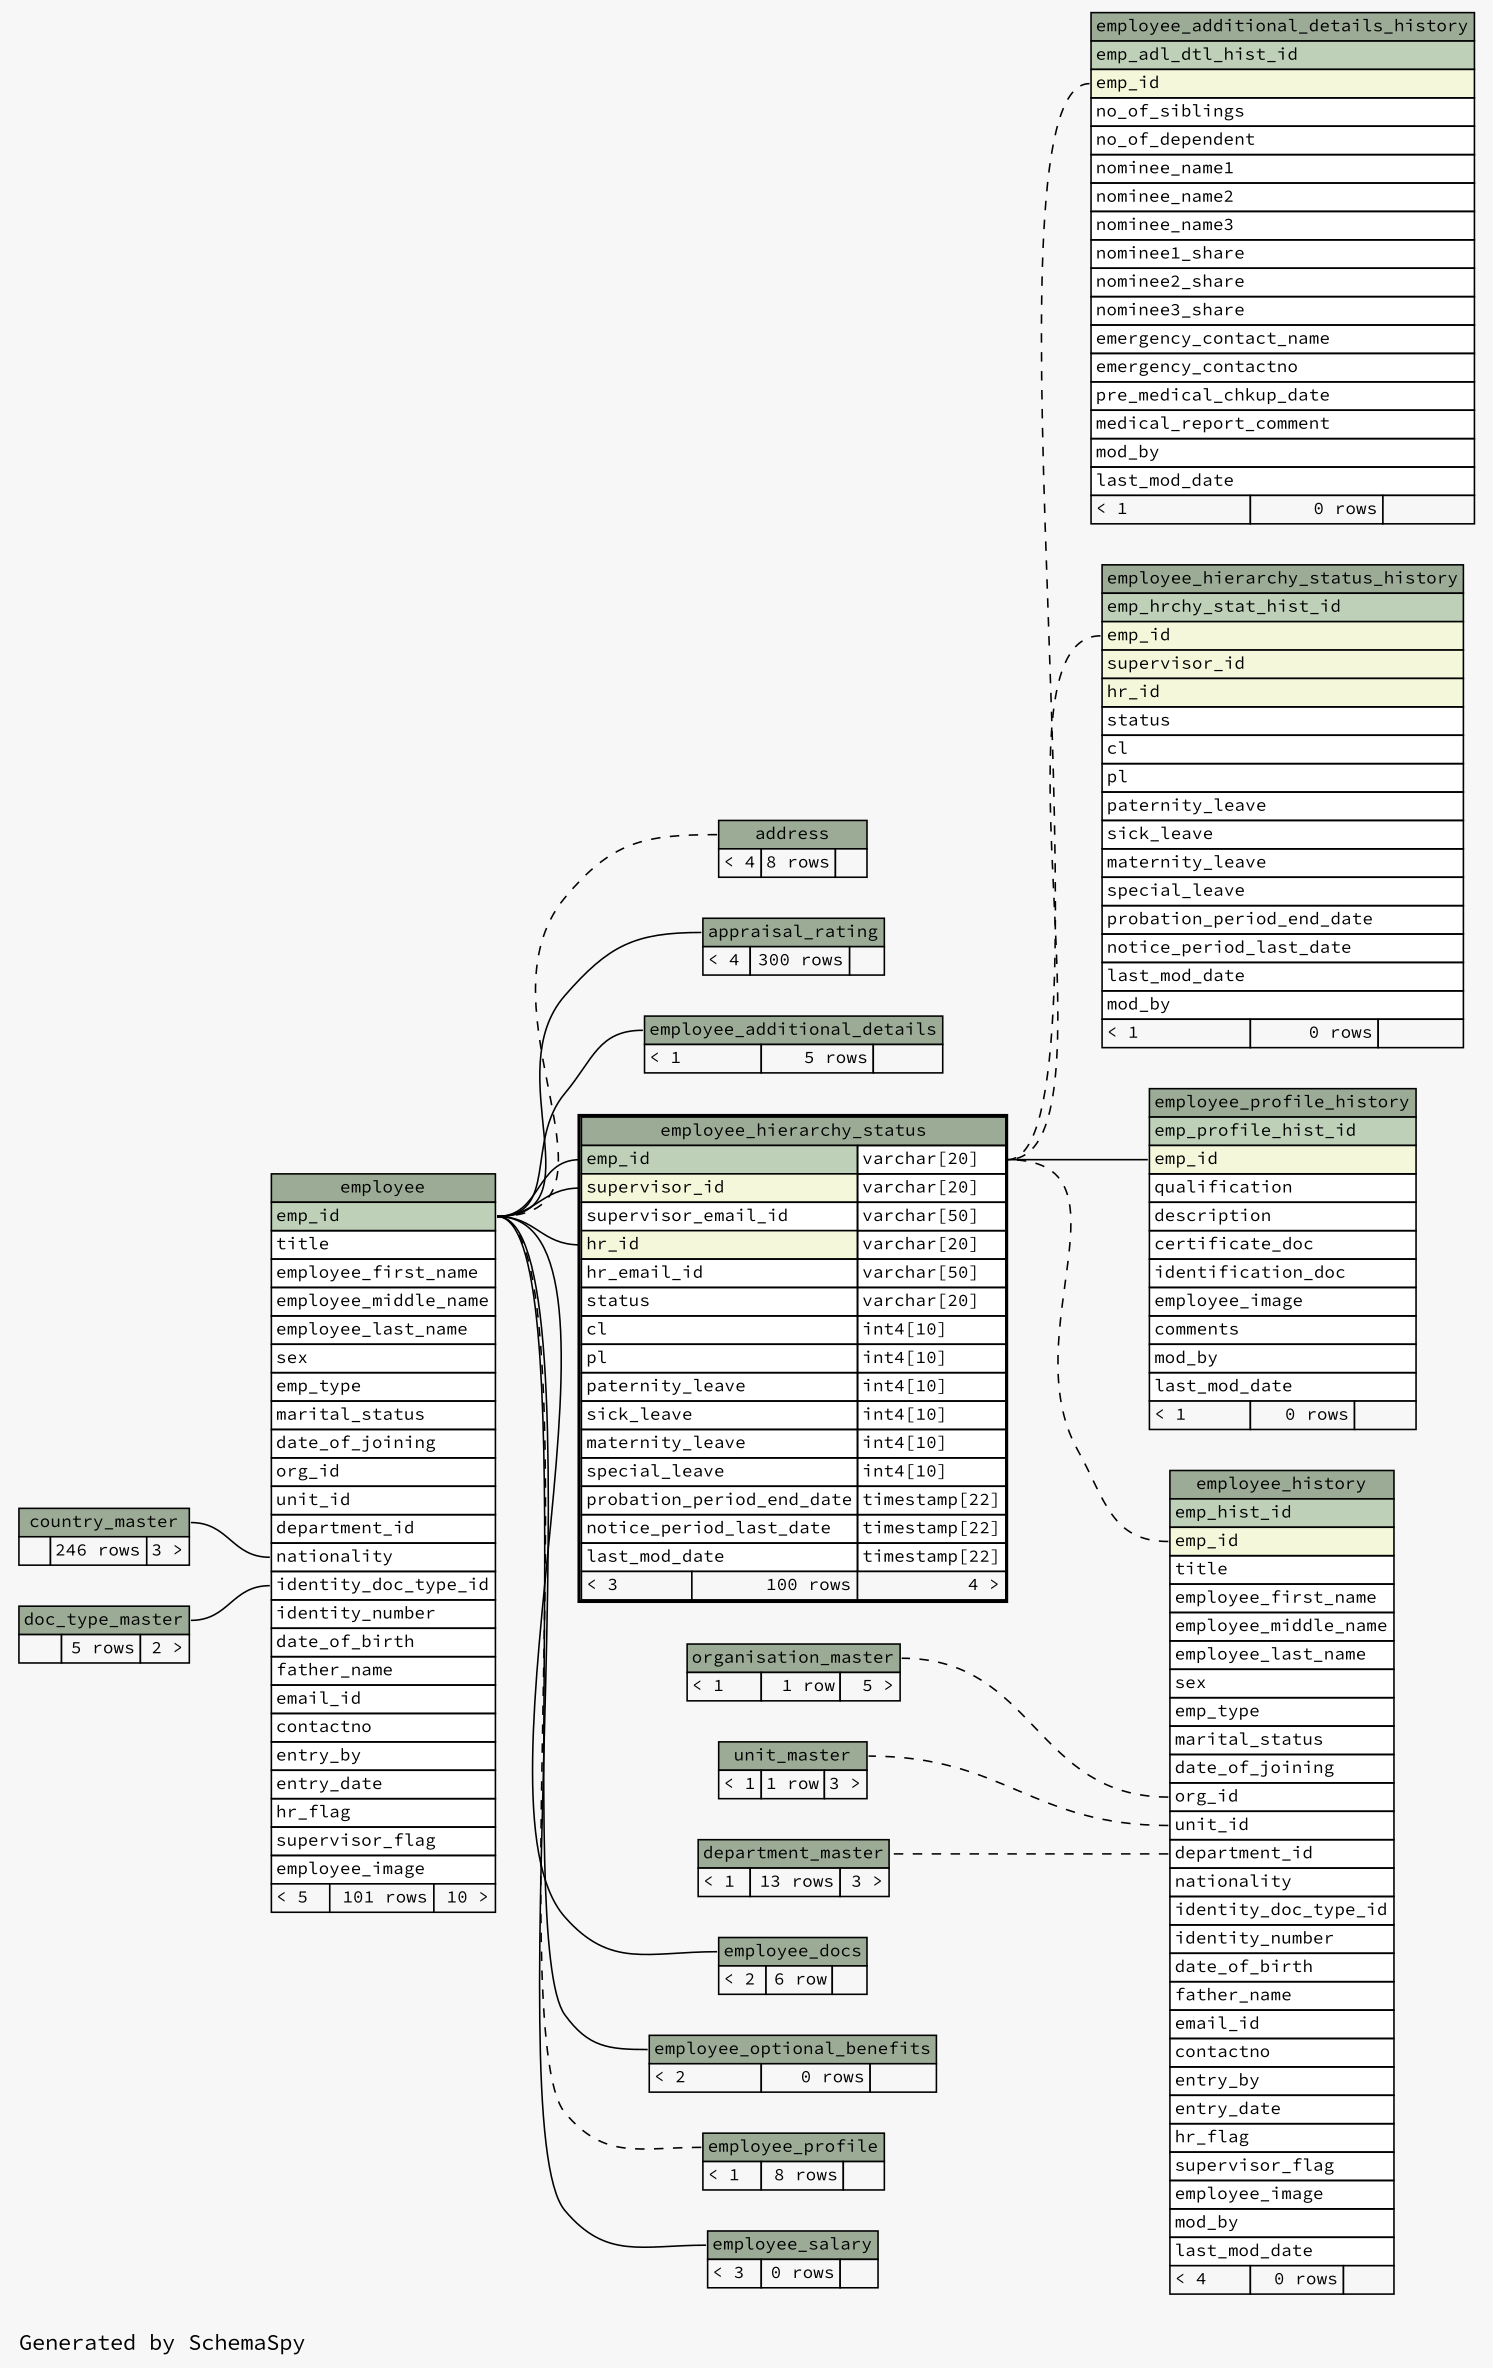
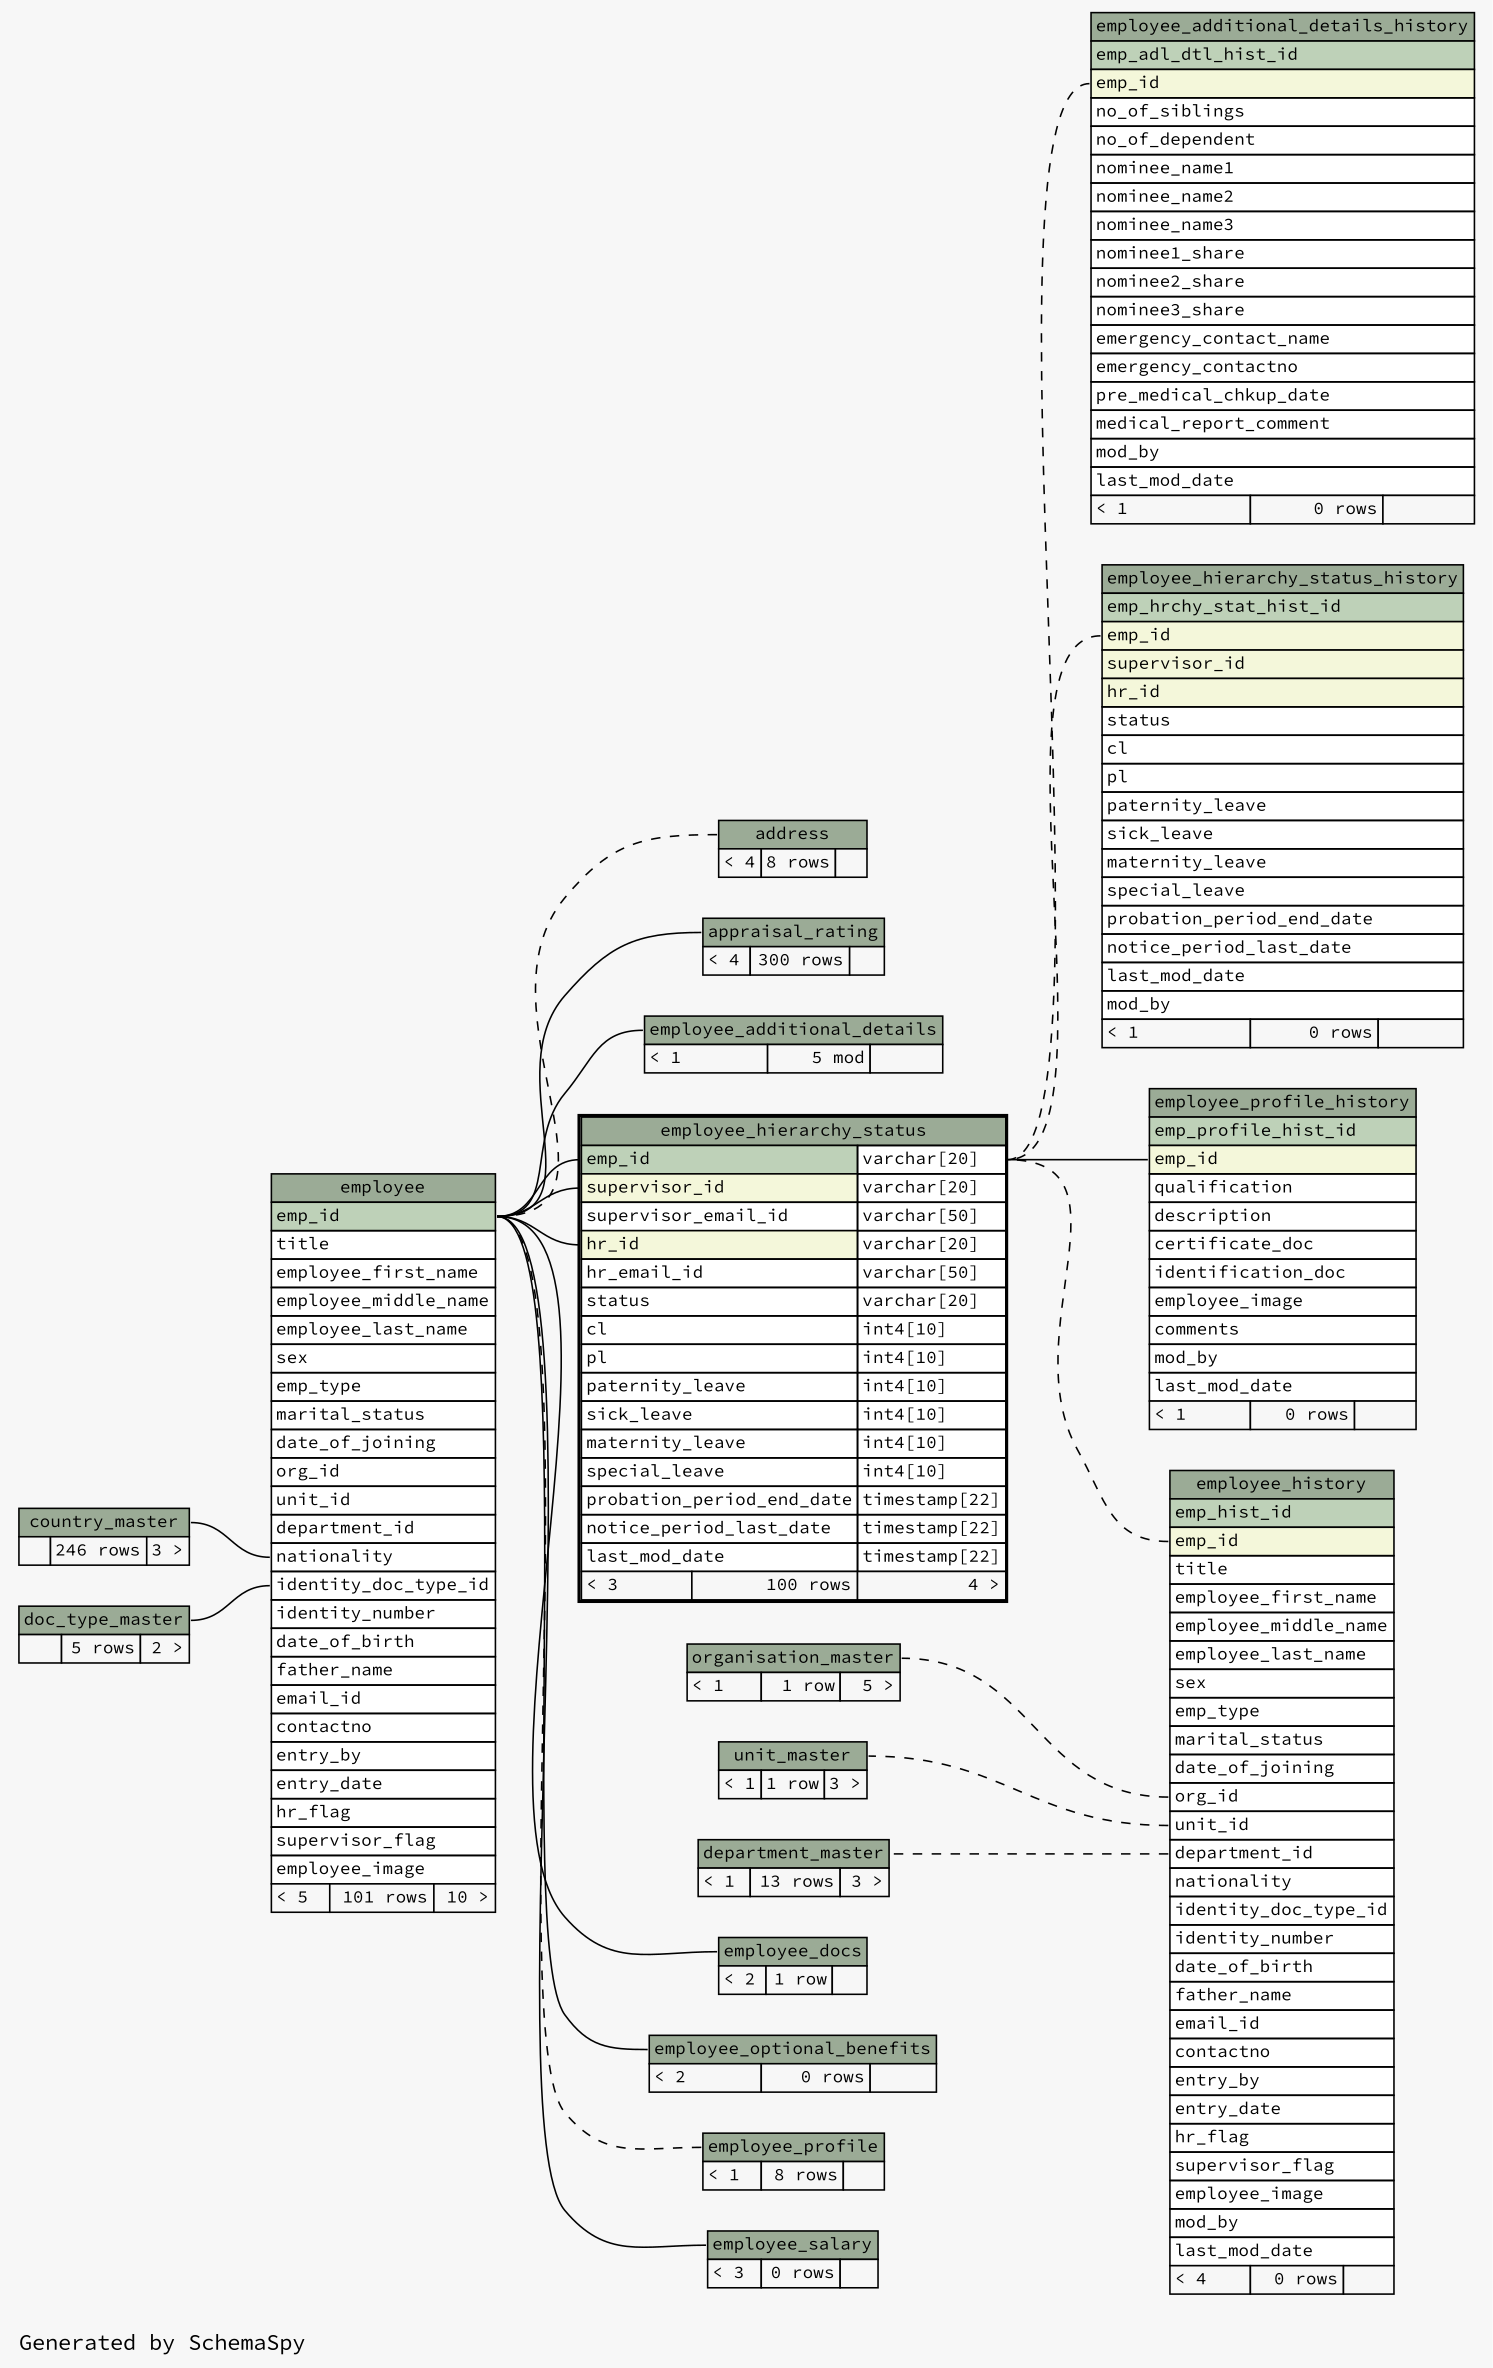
node "employee_additional_details": text "5 rows" -> "5 mod"
node "employee_docs": text "6 row" -> "1 row"
